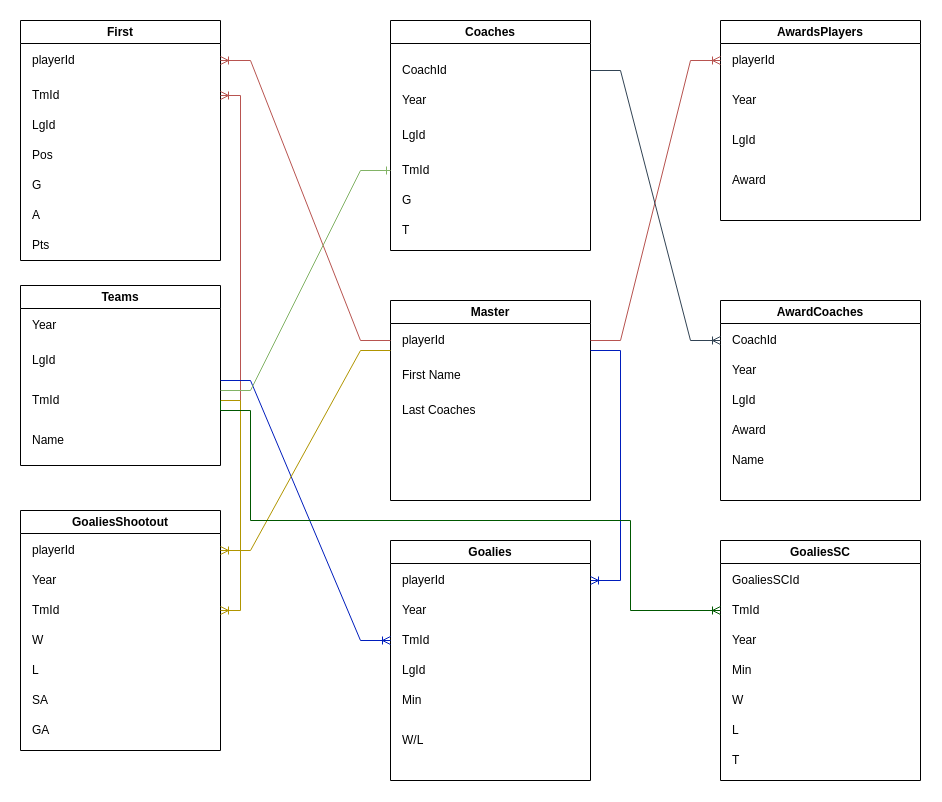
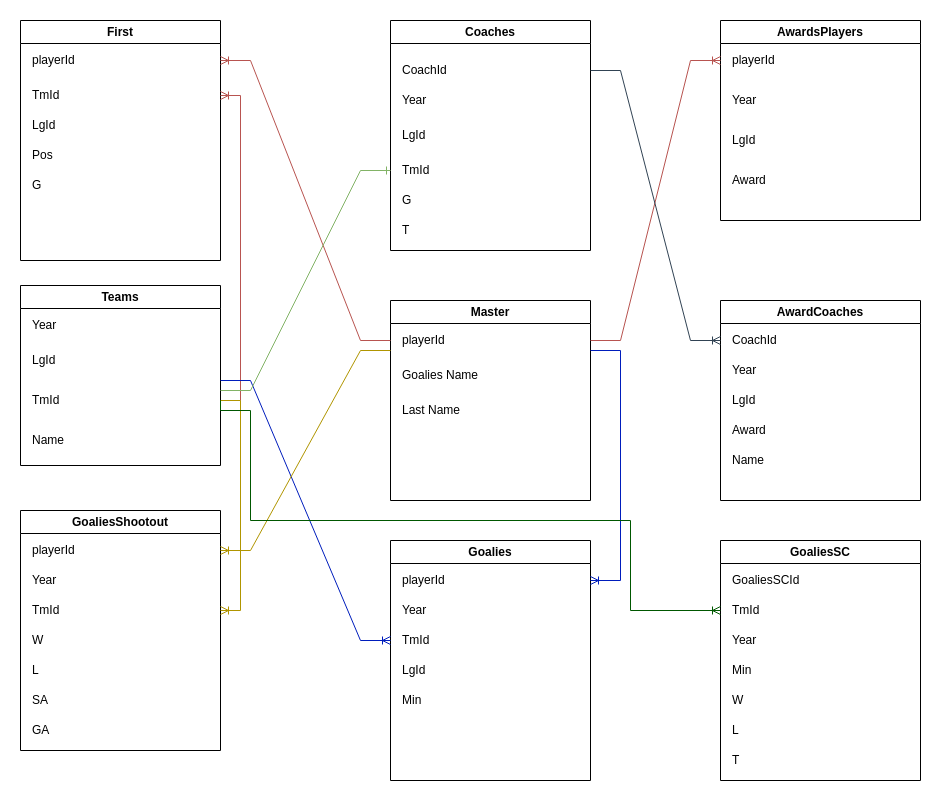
node "A": removed
node "Pts": removed
node "First Name": label "First Name" -> "Goalies Name"
node "Last Coaches": label "Last Coaches" -> "Last Name"
node "W/L": removed
